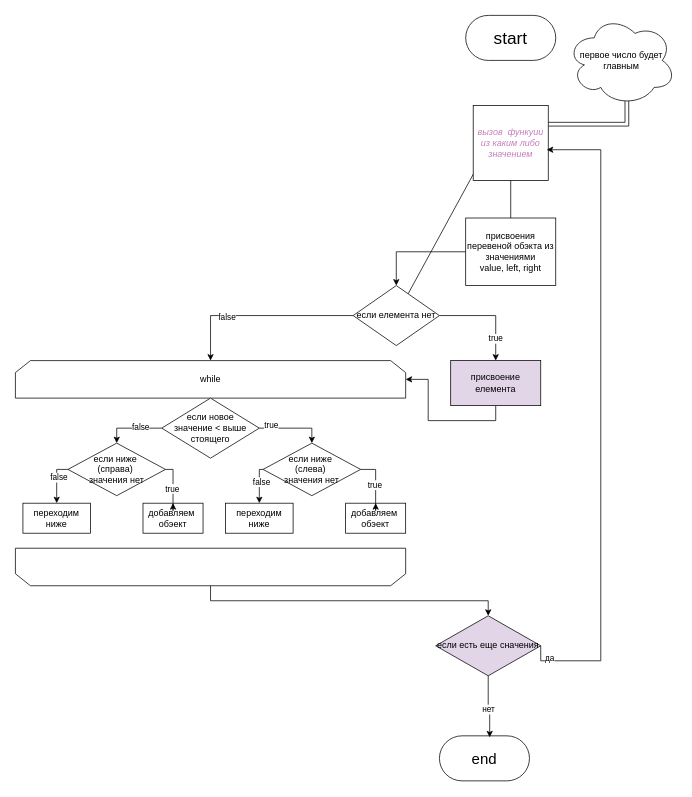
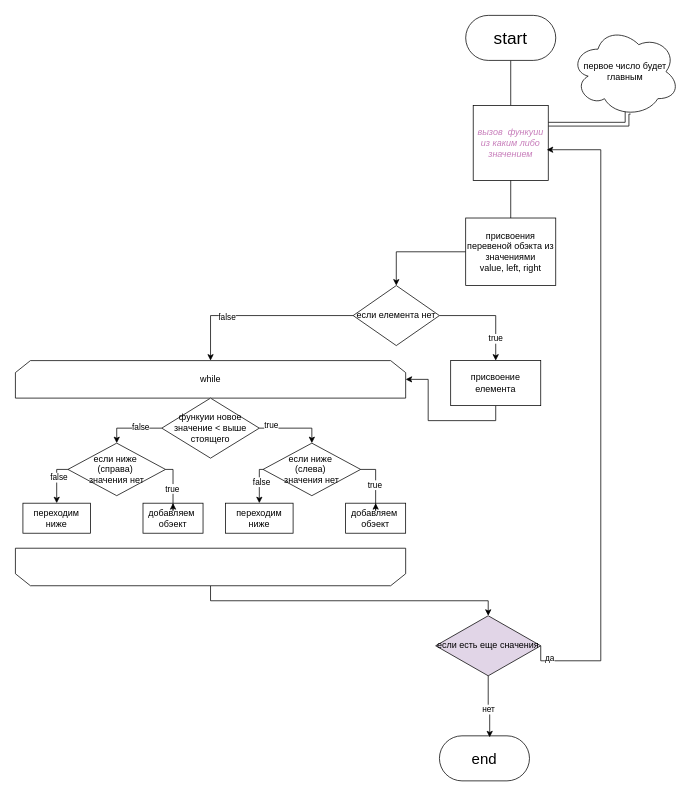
node "первое число будет главным": moved (621, 60) -> (625, 72)
edge "вызов функуии из каким либо значением" -- "если елемента нет": now "вызов функуии из каким либо значением" -- "start"
node "присвоение елемента": fillcolor #e1d5e7 -> #ffffff
node "если новое значение < выше стоящего": label "если новое значение < выше стоящего" -> "функуии новое значение < выше стоящего"
